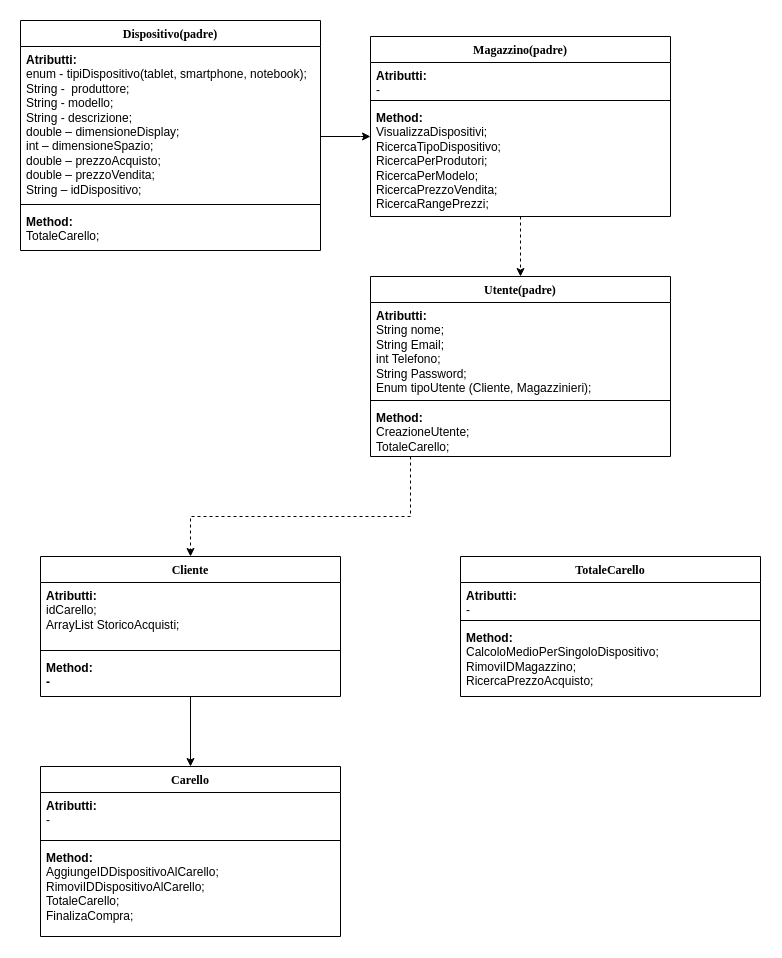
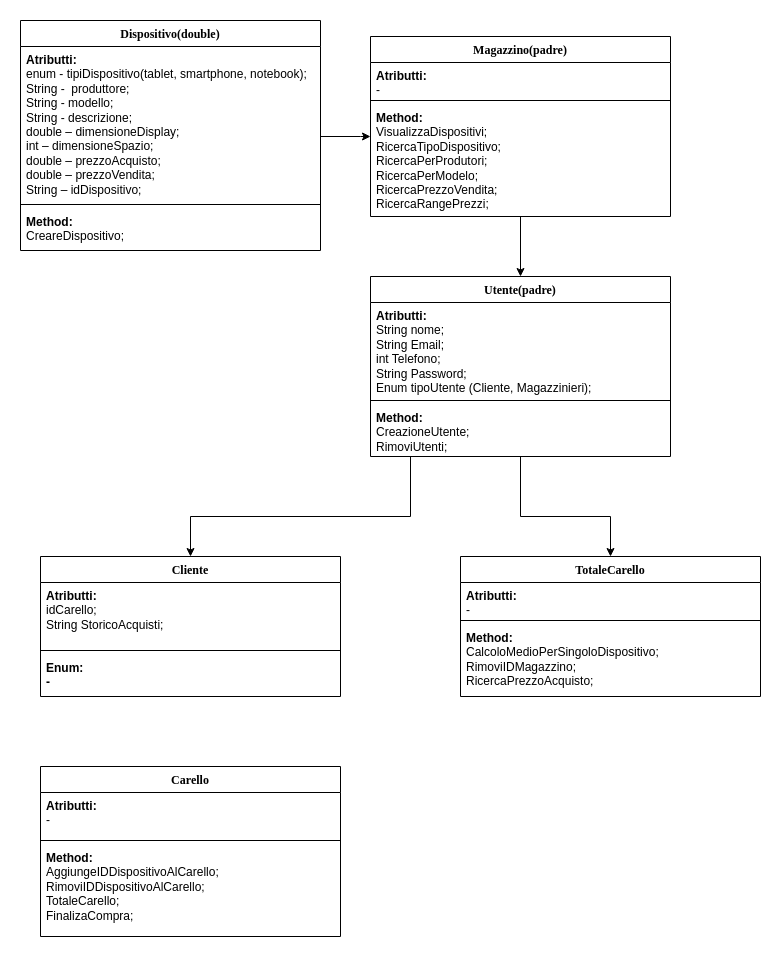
node "Dispositivo(padre)": label "Dispositivo(padre)" -> "Dispositivo(double)"
node "Method: TotaleCarello;": label "Method: TotaleCarello;" -> "Method: CreareDispositivo;"
edge "Magazzino(padre)" -> "Utente(padre)": style dashed -> solid
node "Method: CreazioneUtente; TotaleCarello;": label "Method: CreazioneUtente; TotaleCarello;" -> "Method: CreazioneUtente; RimoviUtenti;"
edge "Utente(padre)" -> "Cliente": style dashed -> solid
edge "Utente(padre)" -> "TotaleCarello": added
node "Atributti: idCarello; ArrayList StoricoAcquisti;": label "Atributti: idCarello; ArrayList StoricoAcquisti;" -> "Atributti: idCarello; String StoricoAcquisti;"
node "Method: -": label "Method: -" -> "Enum: -"
edge "Cliente" -> "Carello": removed
